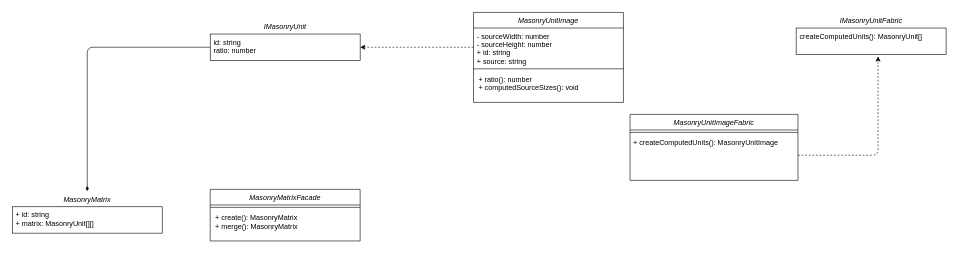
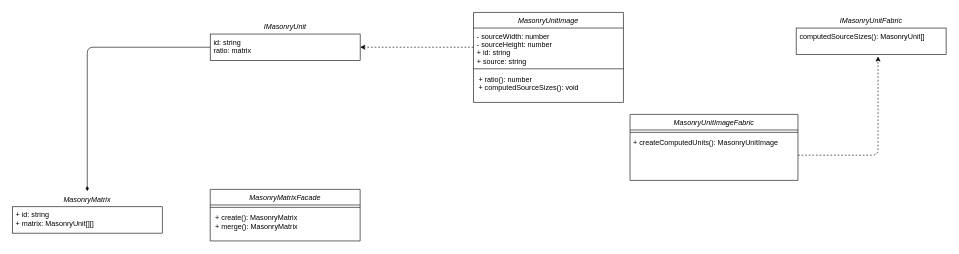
node "createComputedUnits(): MasonryUnit[]": label "createComputedUnits(): MasonryUnit[]" -> "computedSourceSizes(): MasonryUnit[]"
node "id: string ratio: number": label "id: string ratio: number" -> "id: string ratio: matrix"
